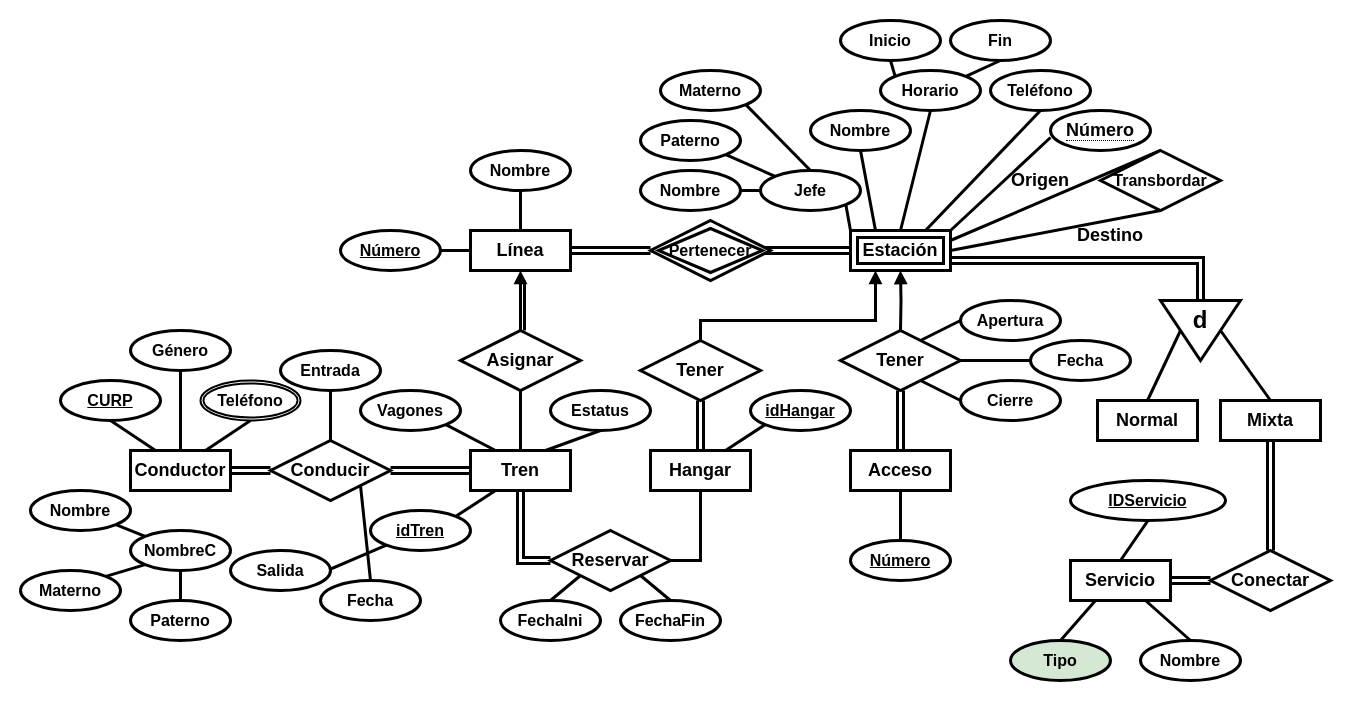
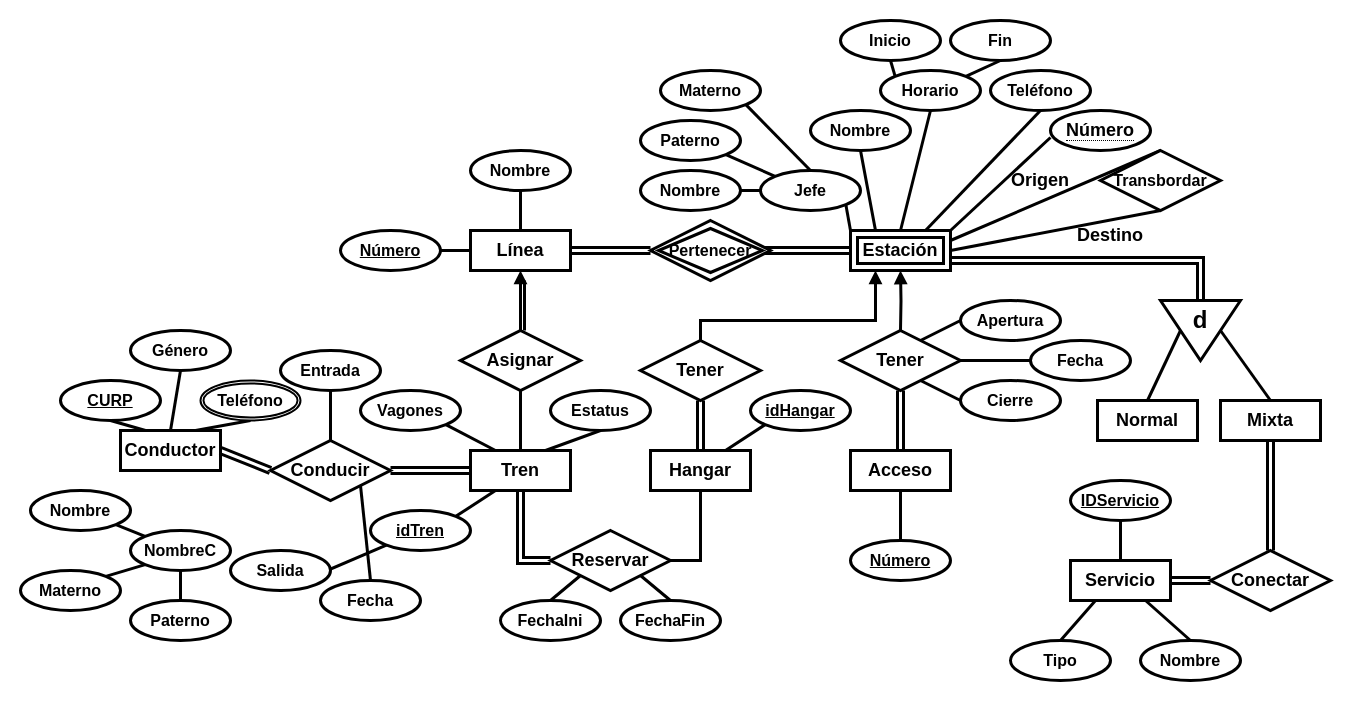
node "Conductor": moved (181, 471) -> (171, 451)
node "IDServicio": size 155x40 -> 100x40
node "Tipo": fillcolor #d5e8d4 -> #ffffff
